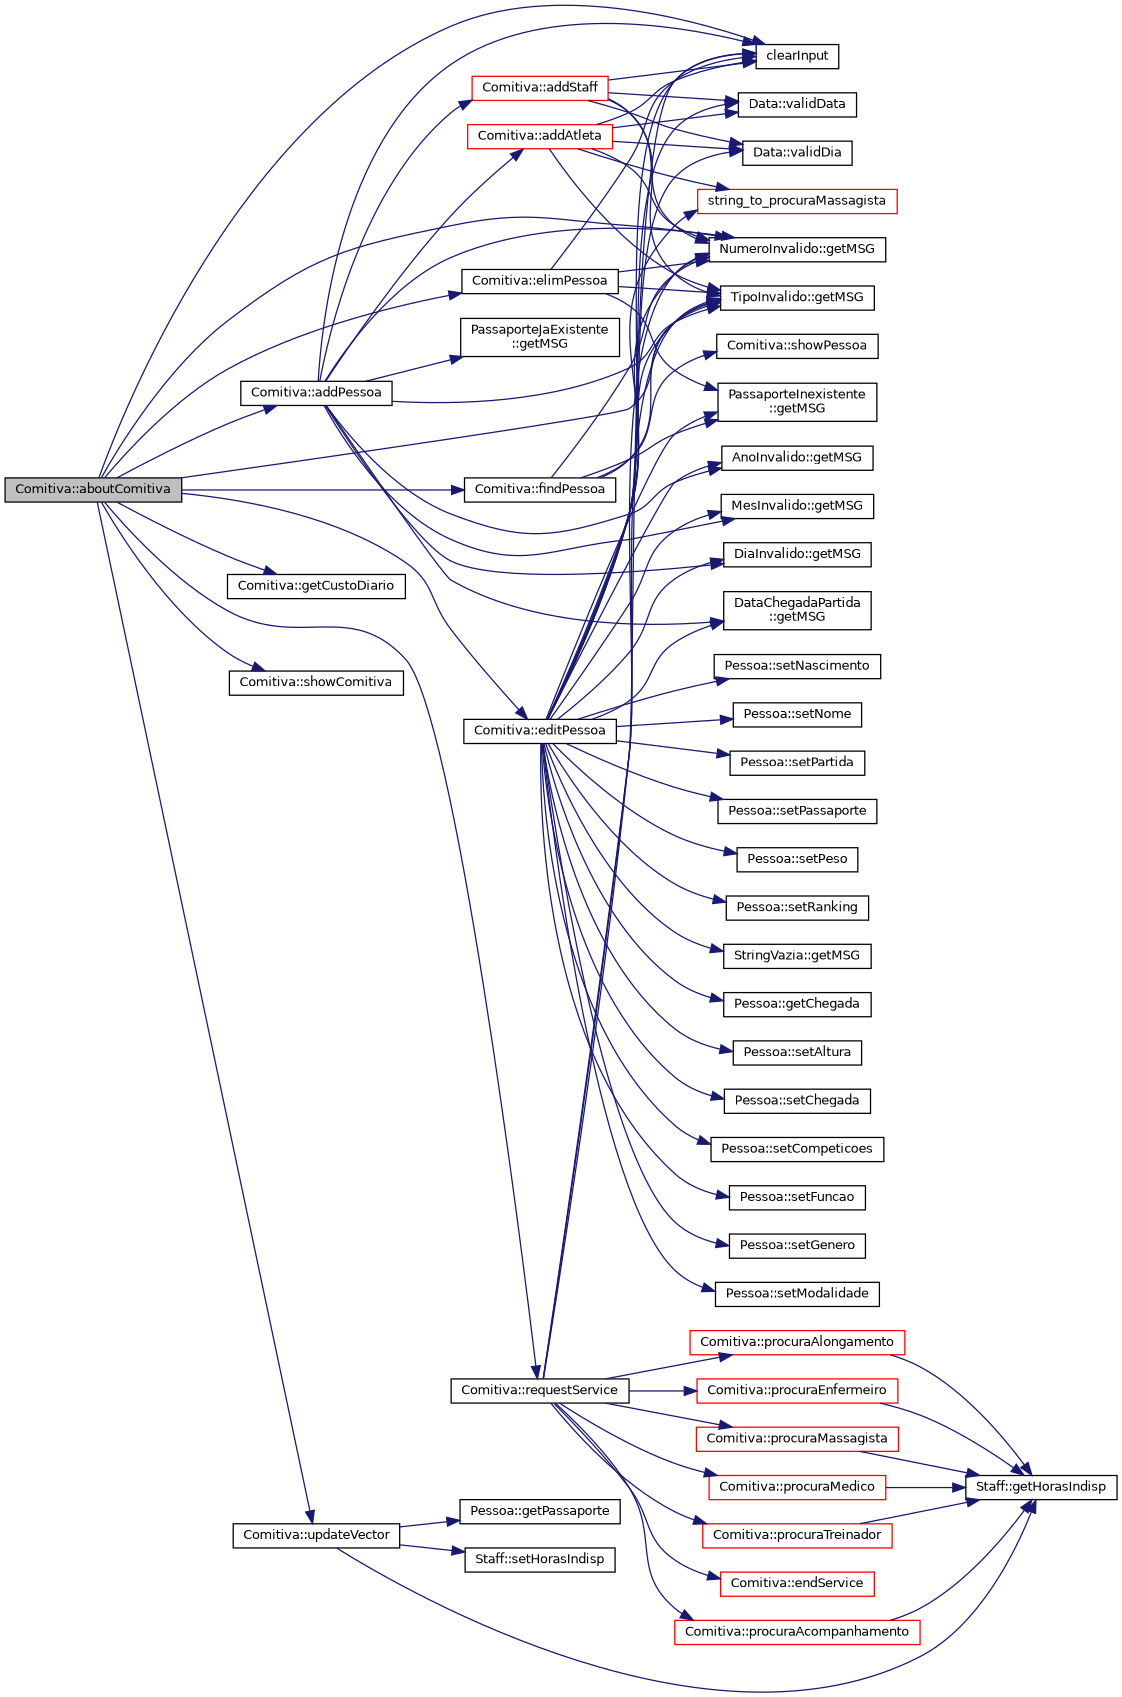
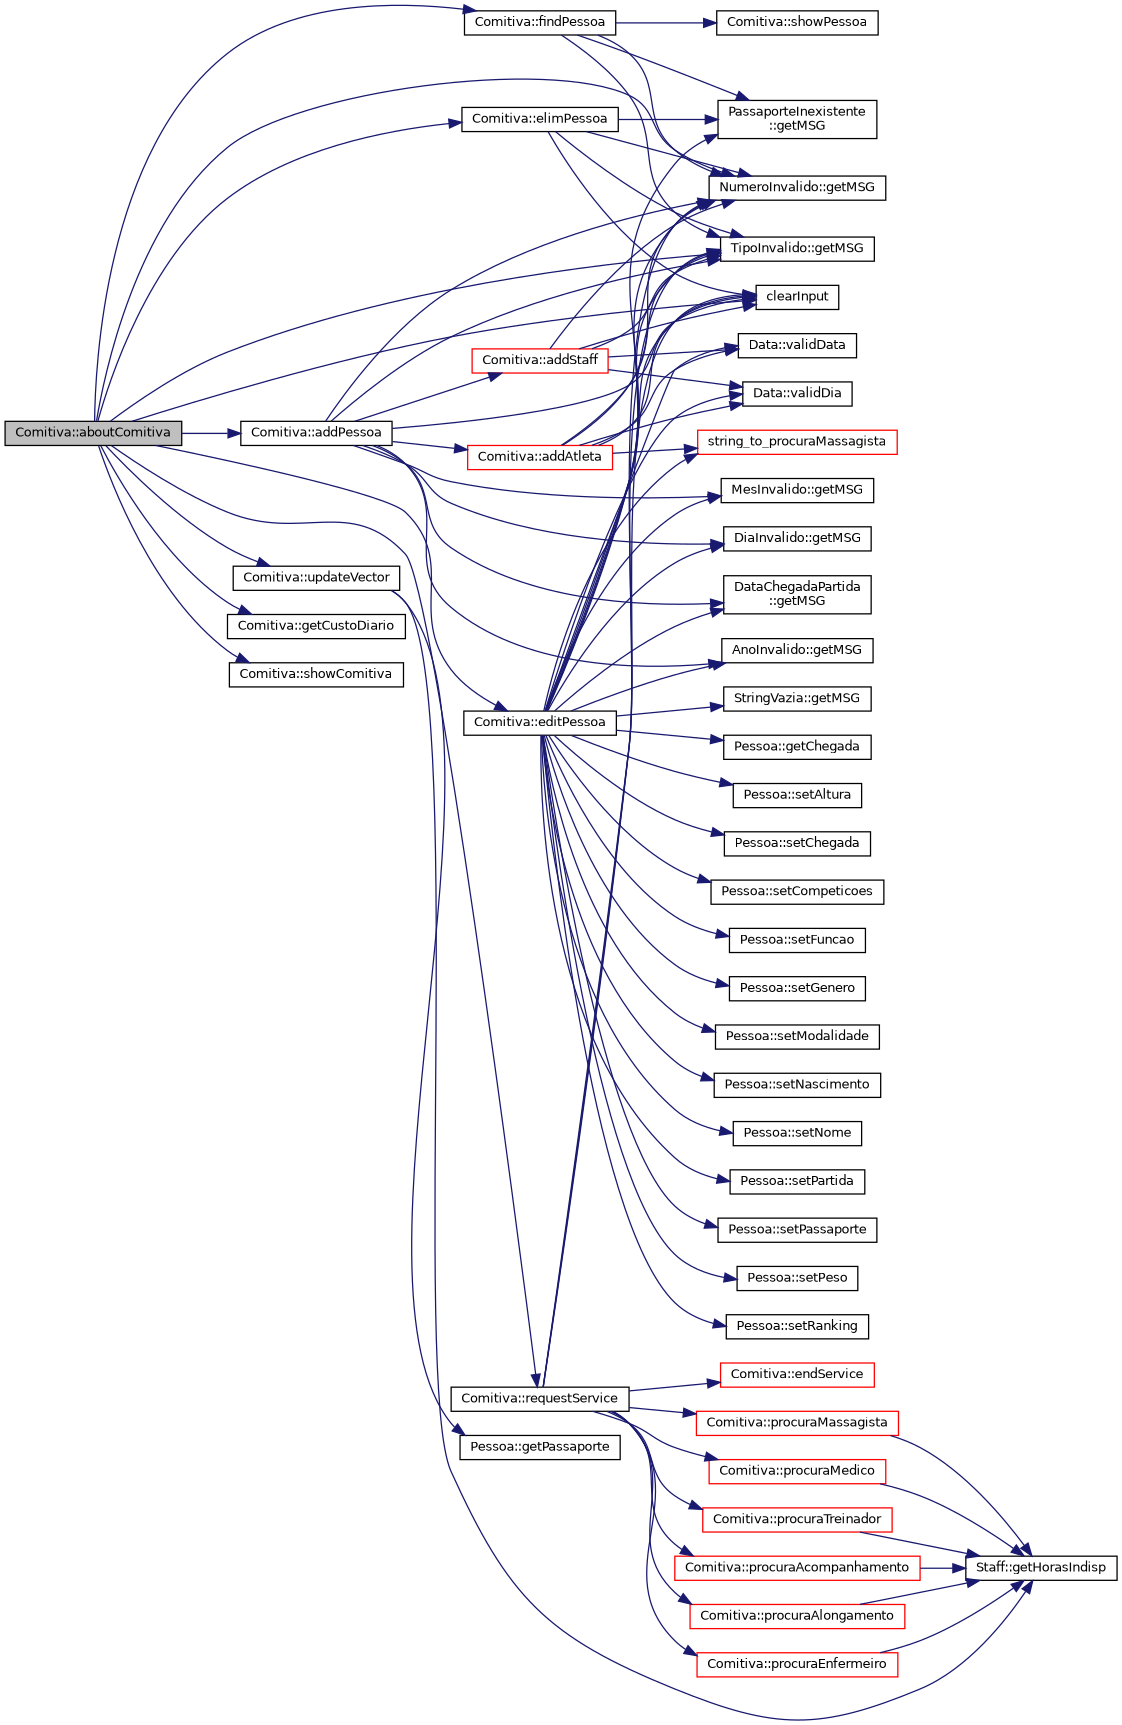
node "PassaporteJaExistente ::getMSG": removed
node "Staff::setHorasIndisp": removed
